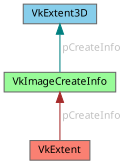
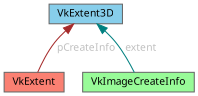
edge "VkImageCreateInfo" -> "VkExtent3D": label " pCreateInfo" -> " extent"
edge "VkExtent" -> "VkImageCreateInfo": now "VkExtent" -> "VkExtent3D"
